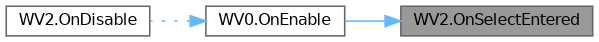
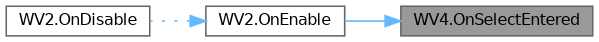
node "WV0.OnEnable": label "WV0.OnEnable" -> "WV2.OnEnable"
node "WV2.OnSelectEntered": label "WV2.OnSelectEntered" -> "WV4.OnSelectEntered"
